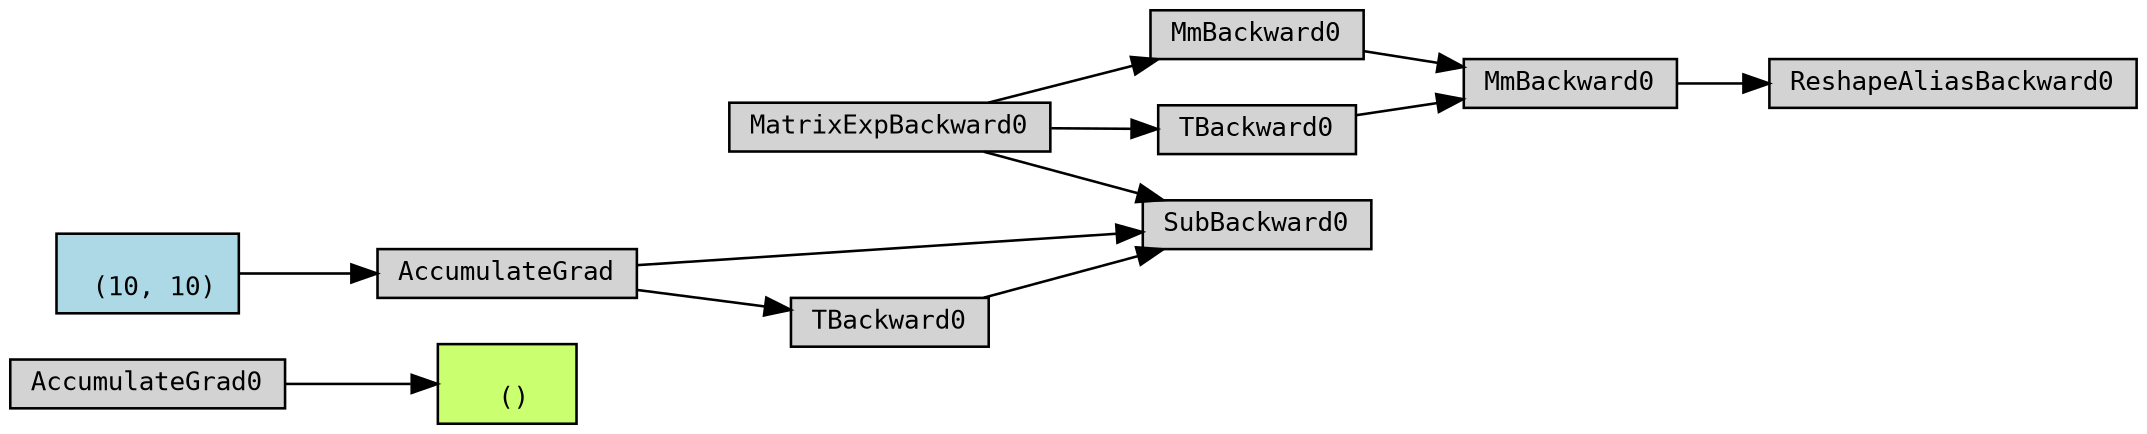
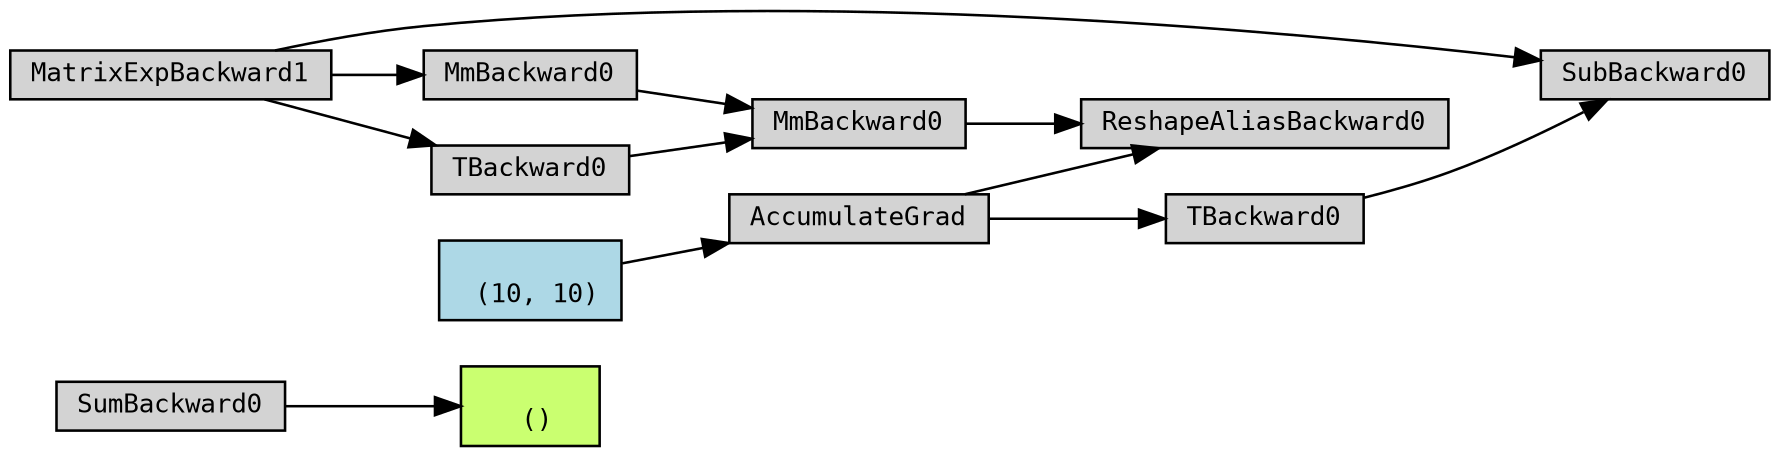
node "MatrixExpBackward0": label "MatrixExpBackward0" -> "MatrixExpBackward1"
edge "AccumulateGrad" -> "SubBackward0": now "AccumulateGrad" -> "ReshapeAliasBackward0"
node "AccumulateGrad0": label "AccumulateGrad0" -> "SumBackward0"
